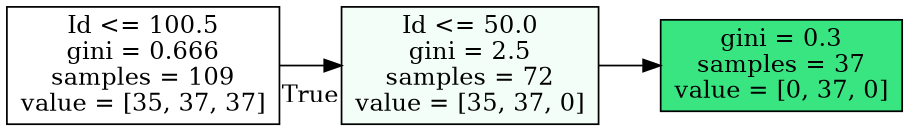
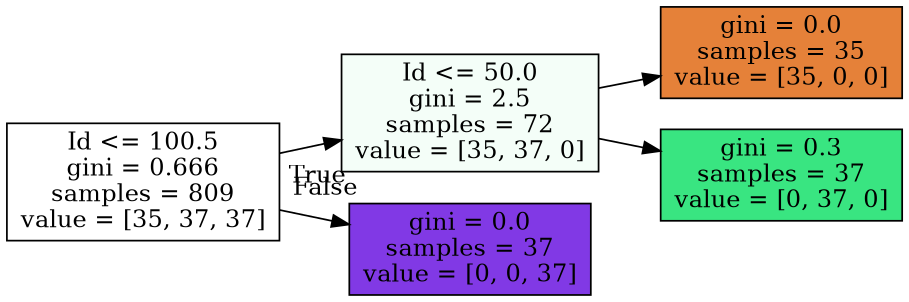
node "gini = 0.0 samples = 35 value = [35, 0, 0]": added
node "Id <= 100.5 gini = 0.666 samples = 109 value = [35, 37, 37]": label "Id <= 100.5 gini = 0.666 samples = 109 value = [35, 37, 37]" -> "Id <= 100.5 gini = 0.666 samples = 809 value = [35, 37, 37]"
node "gini = 0.0 samples = 37 value = [0, 0, 37]": added
